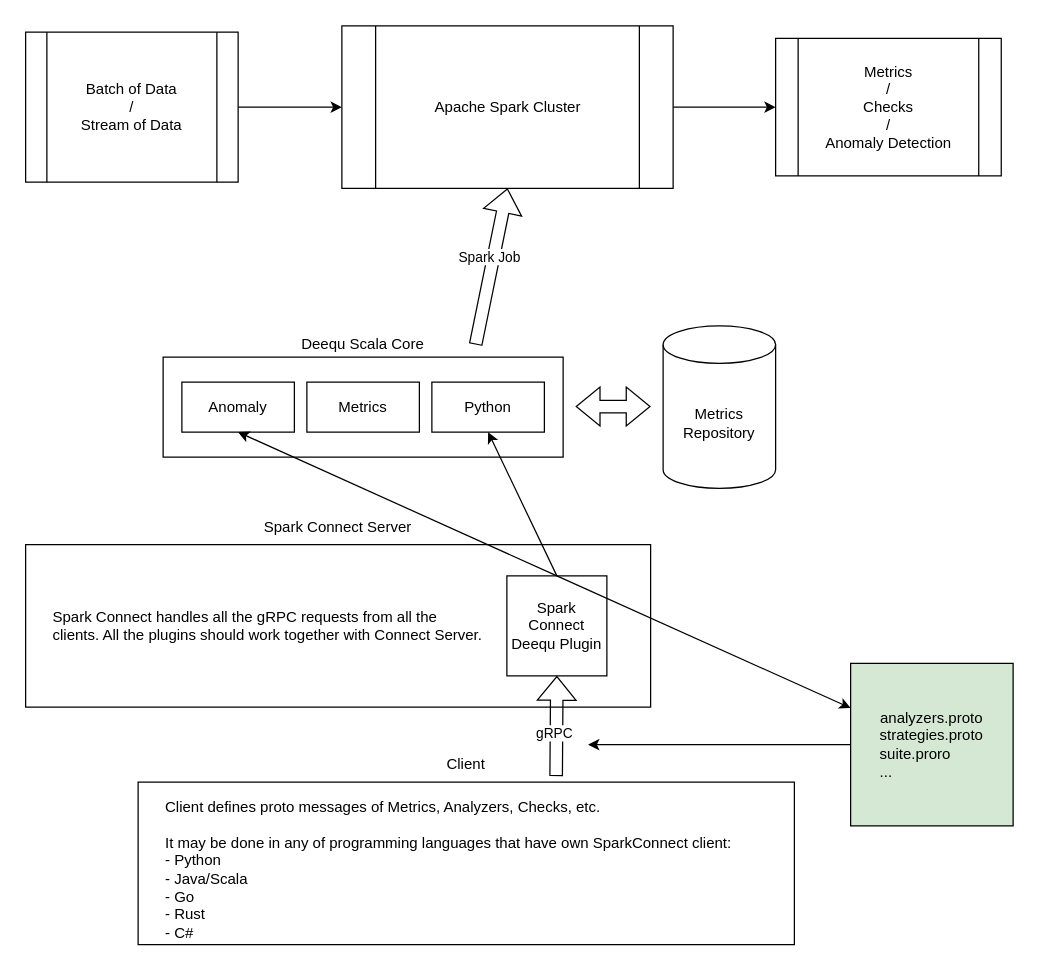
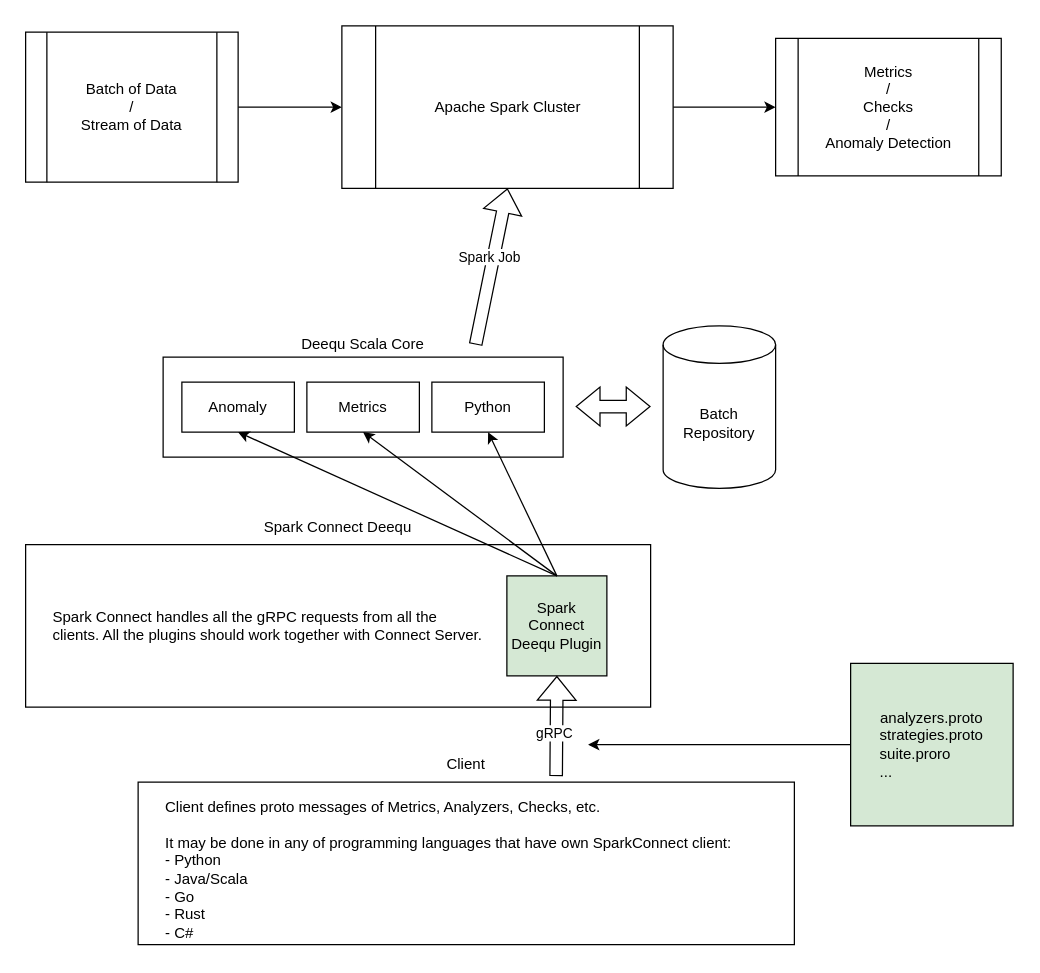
node "Metrics Repository": label "Metrics Repository" -> "Batch Repository"
node "Spark Connect Server": label "Spark Connect Server" -> "Spark Connect Deequ"
node "Spark Connect Deequ Plugin": fillcolor #ffffff -> #d5e8d4
edge "Spark Connect Deequ Plugin" -> "analyzers.proto strategies.proto suite.proro ...": now "Spark Connect Deequ Plugin" -> "Metrics"
